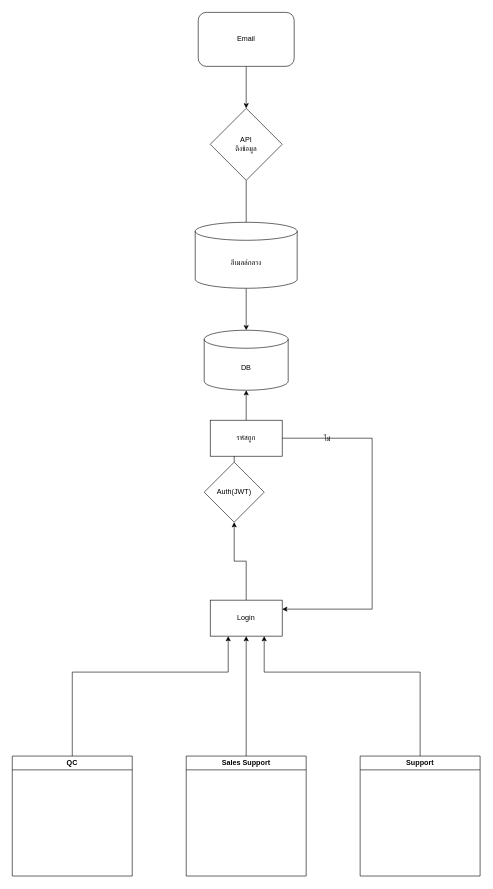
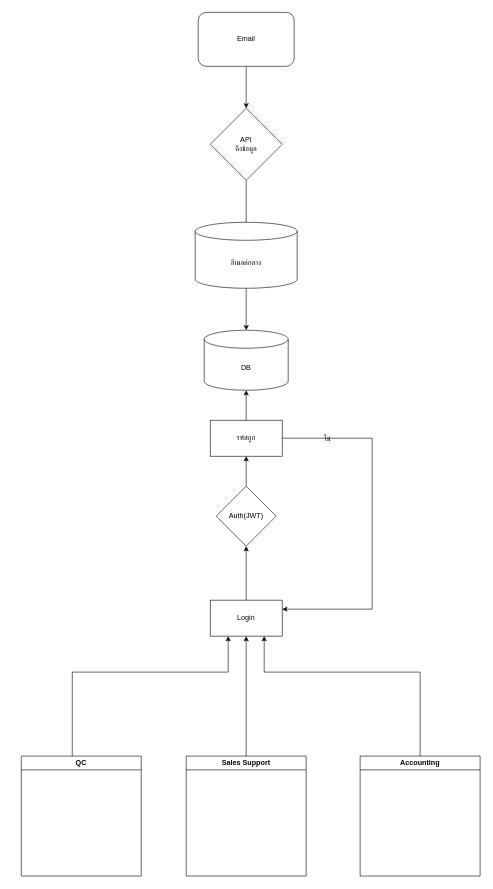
node "Auth(JWT)": moved (234, 492) -> (246, 516)
node "Support": label "Support" -> "Accounting"
node "QC": moved (72, 816) -> (81, 816)
